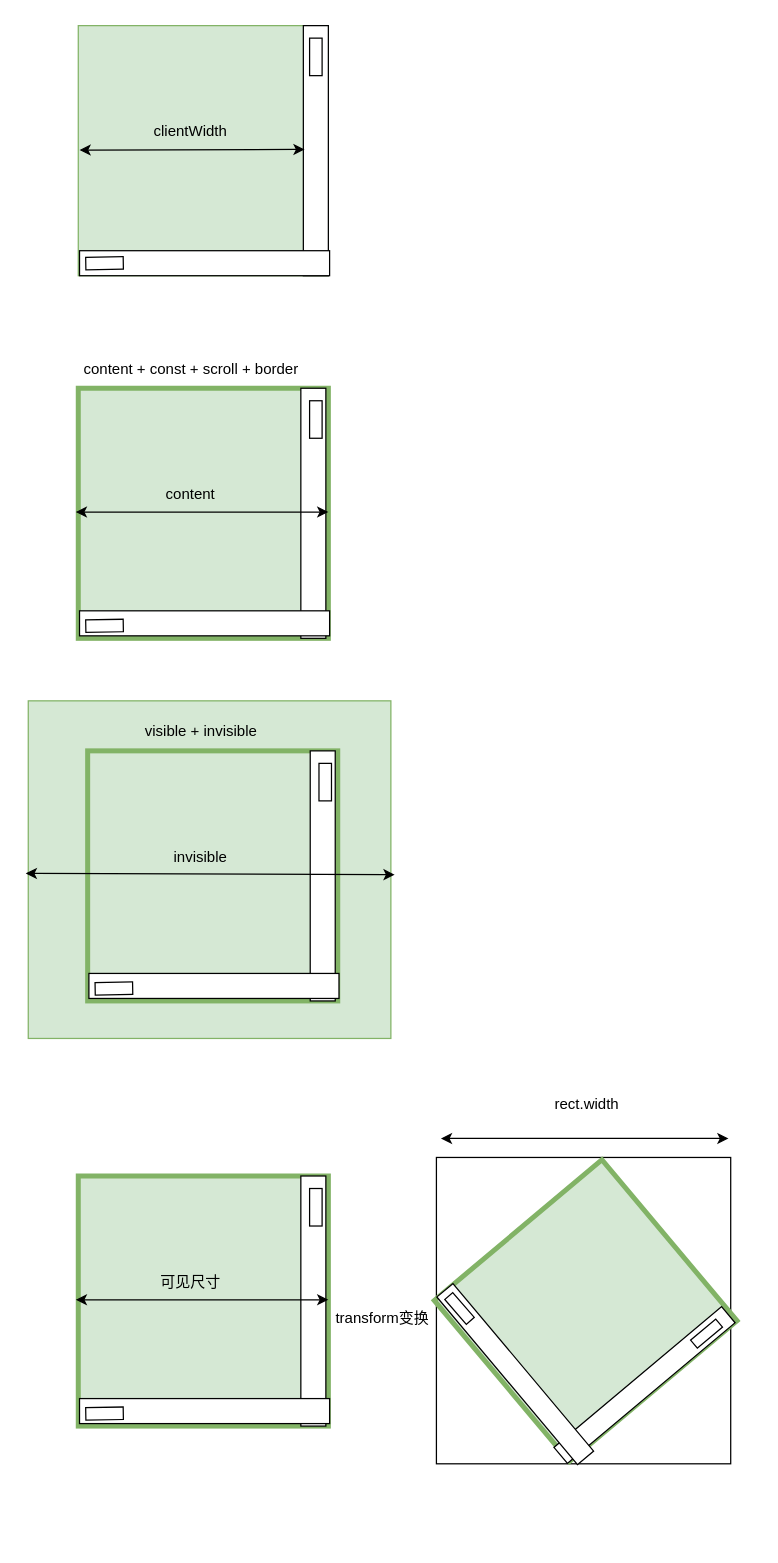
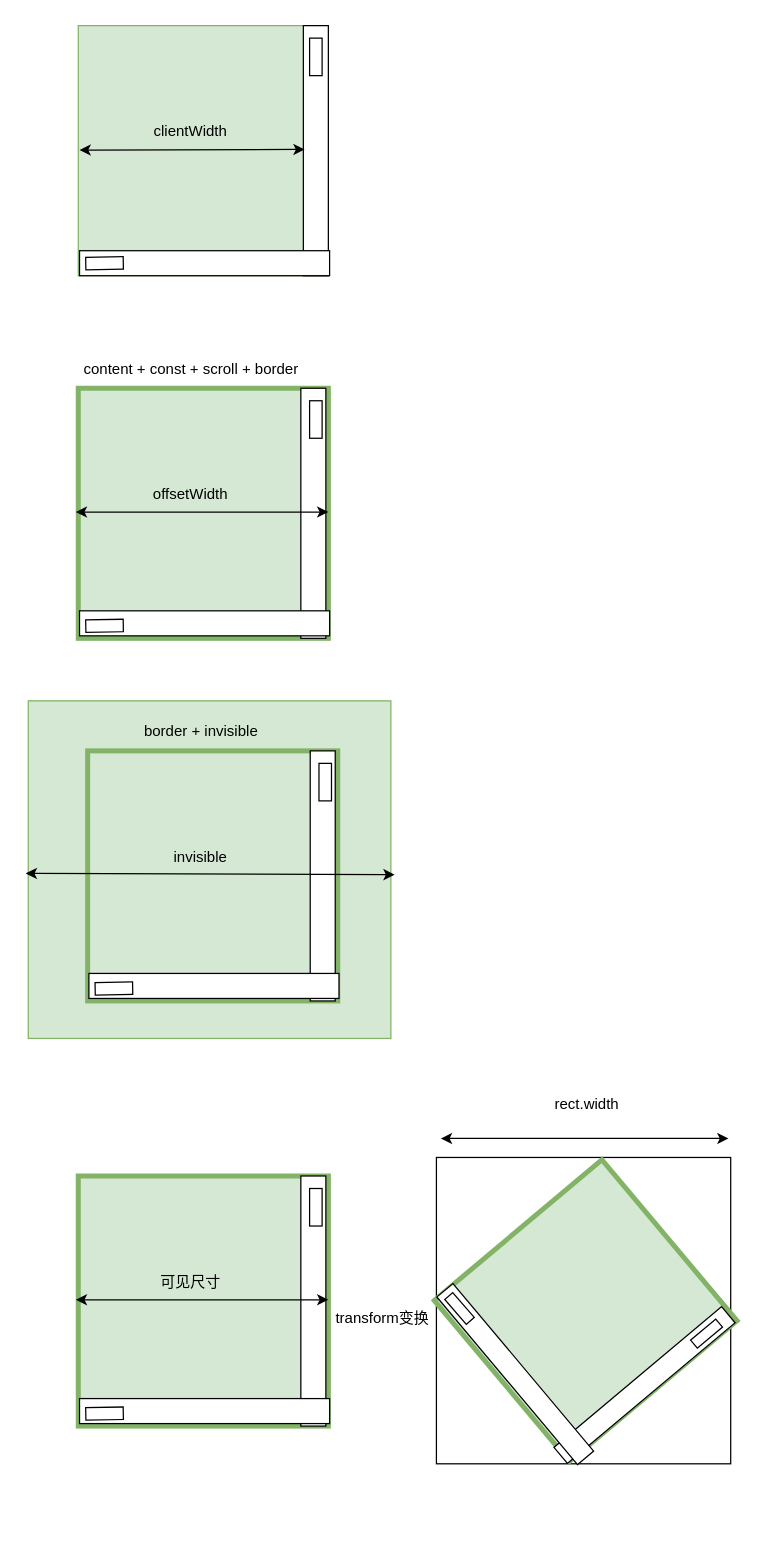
node "content": label "content" -> "offsetWidth"
node "visible + invisible": label "visible + invisible" -> "border + invisible"
